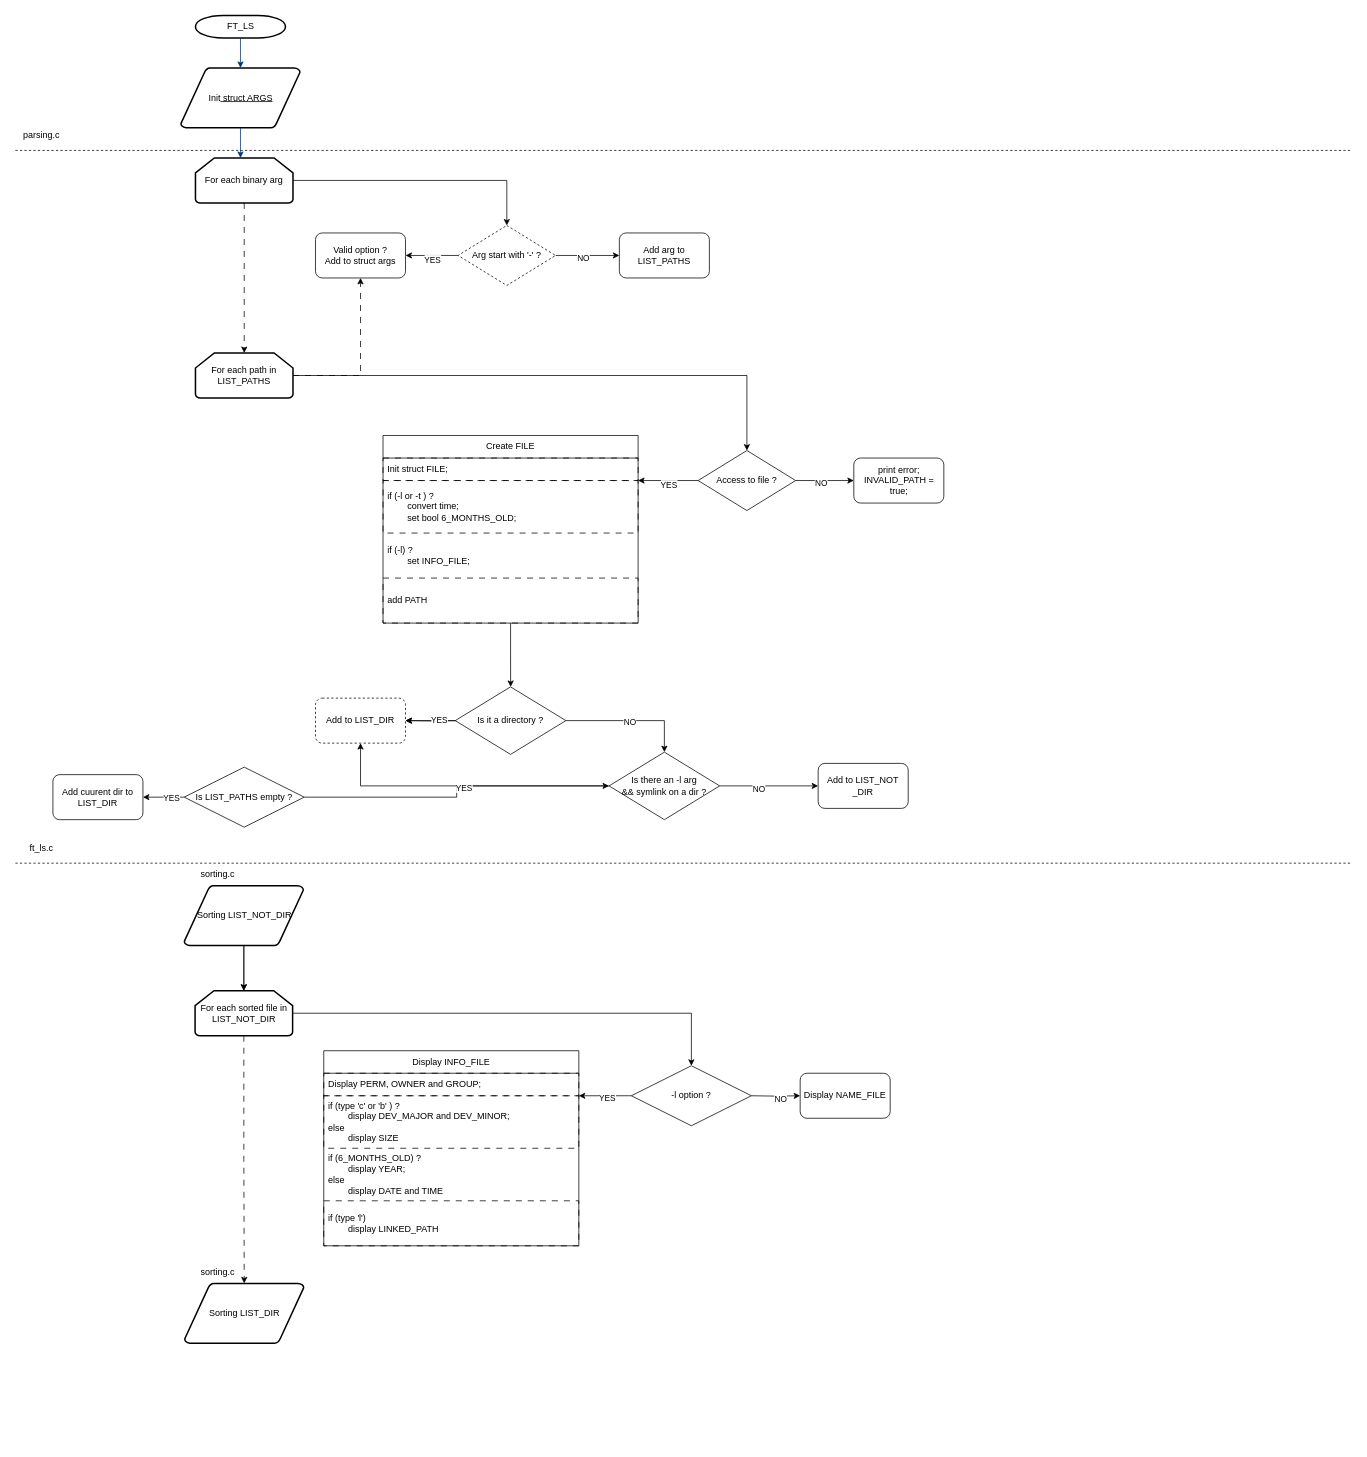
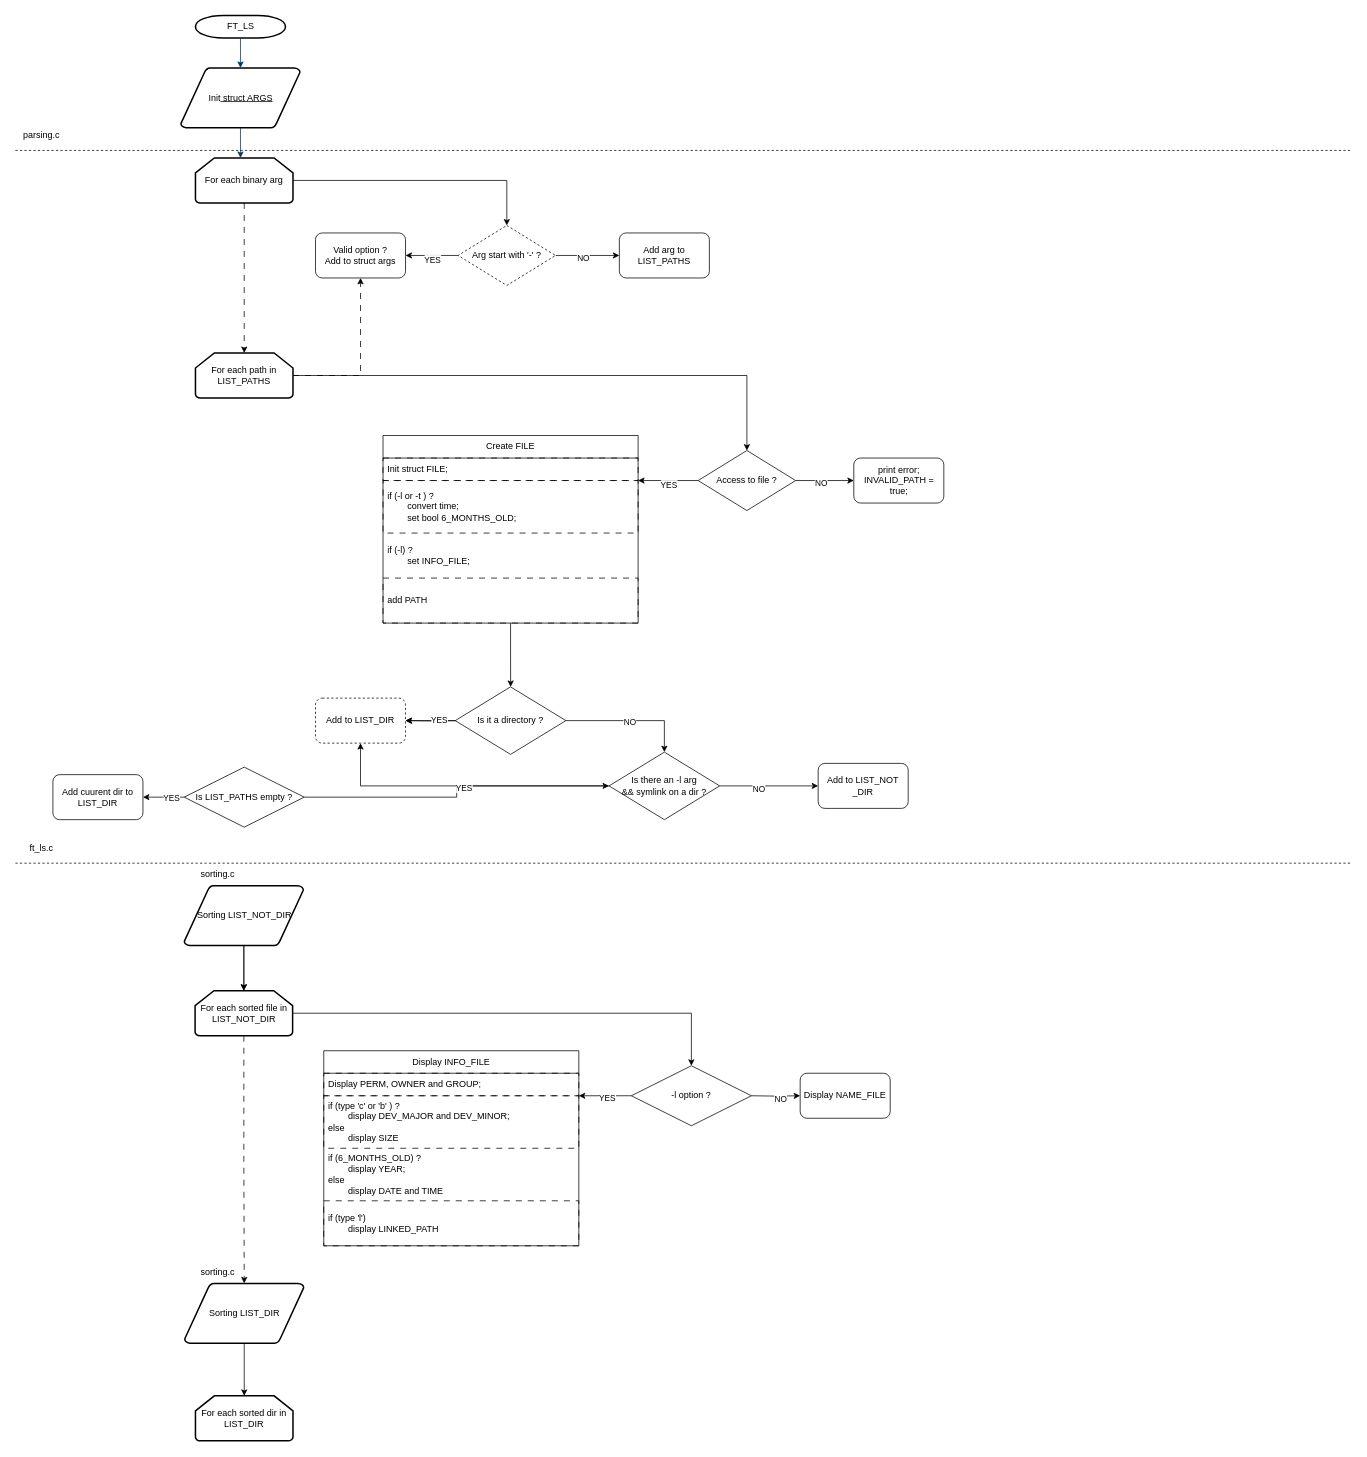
edge "Sorting LIST_DIR" -> "For each sorted dir in LIST_DIR": added
node "For each sorted dir in LIST_DIR": added
